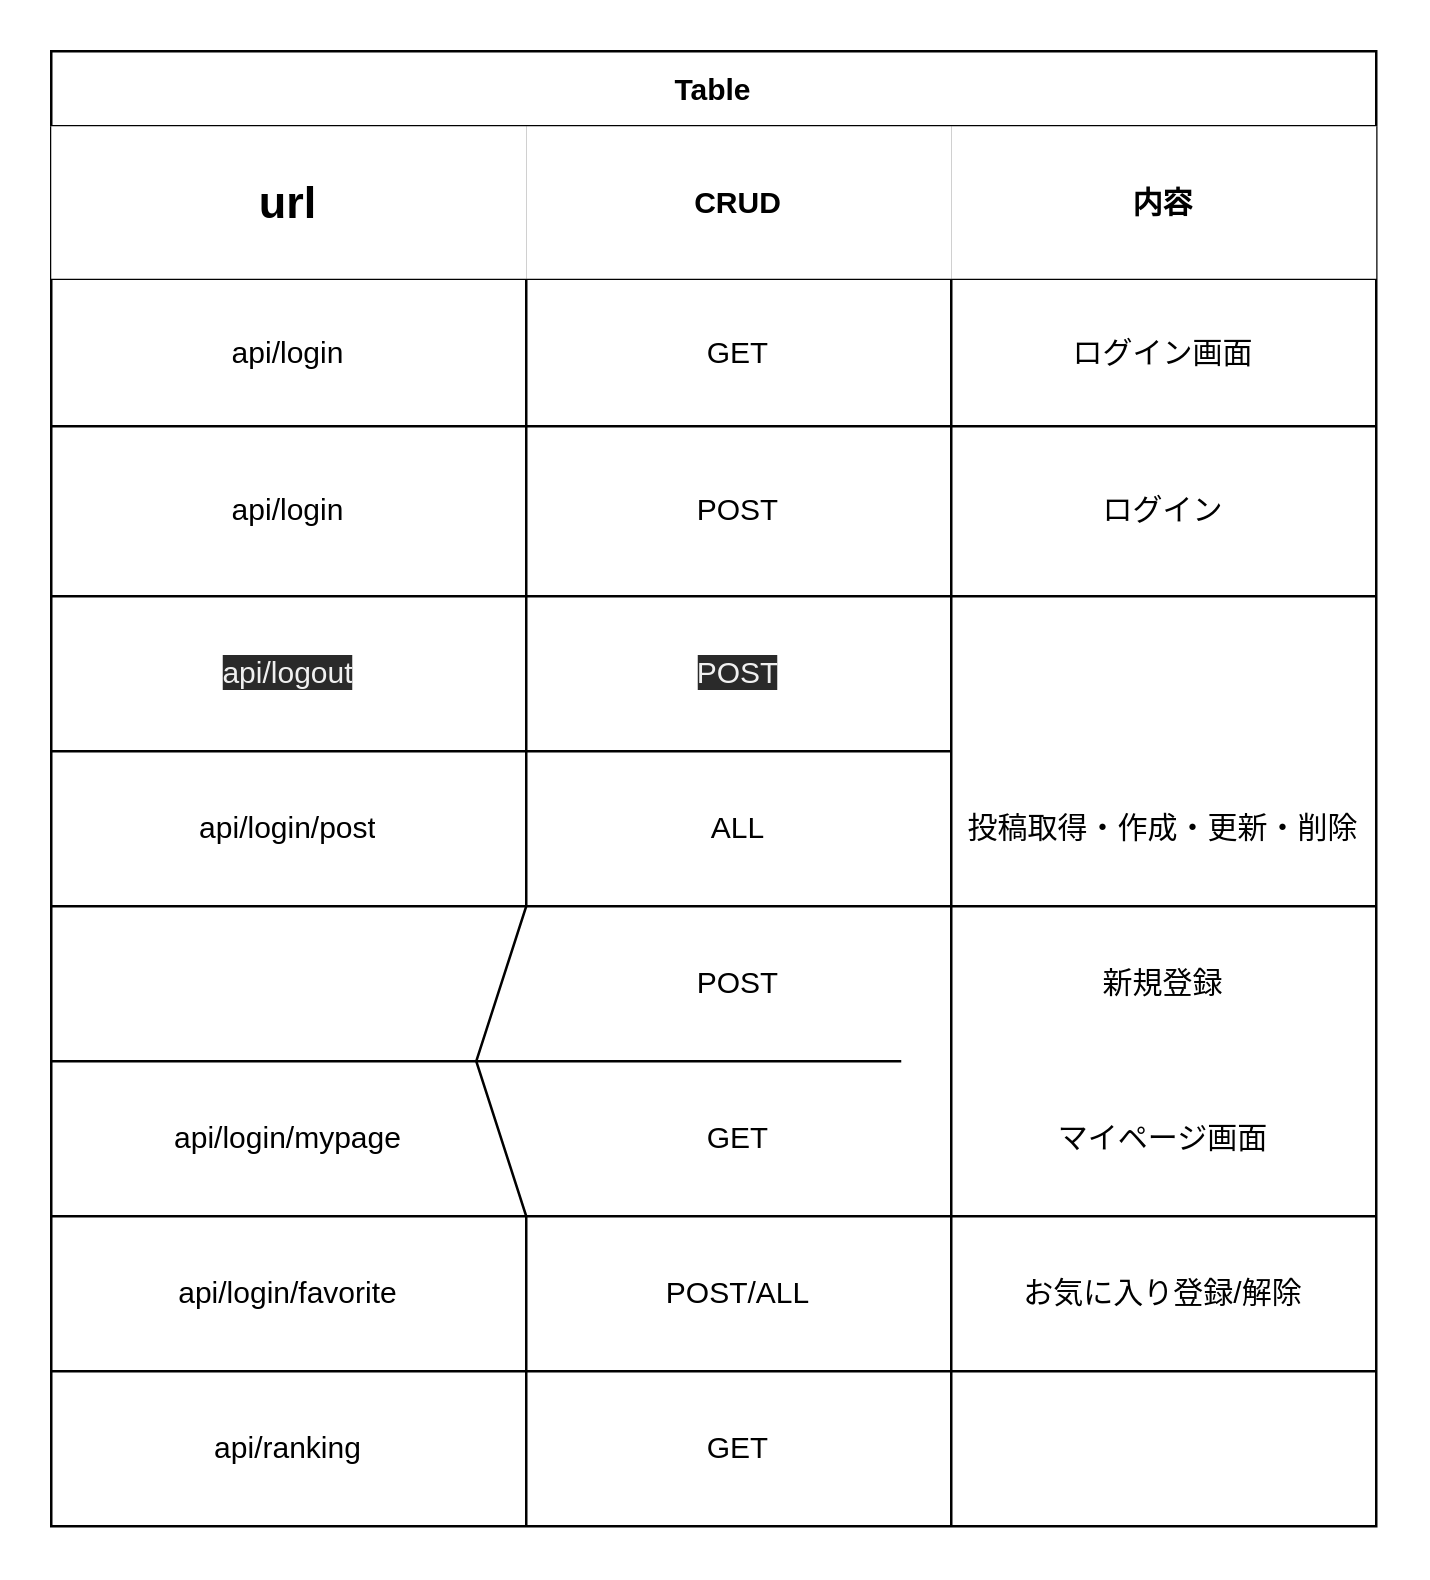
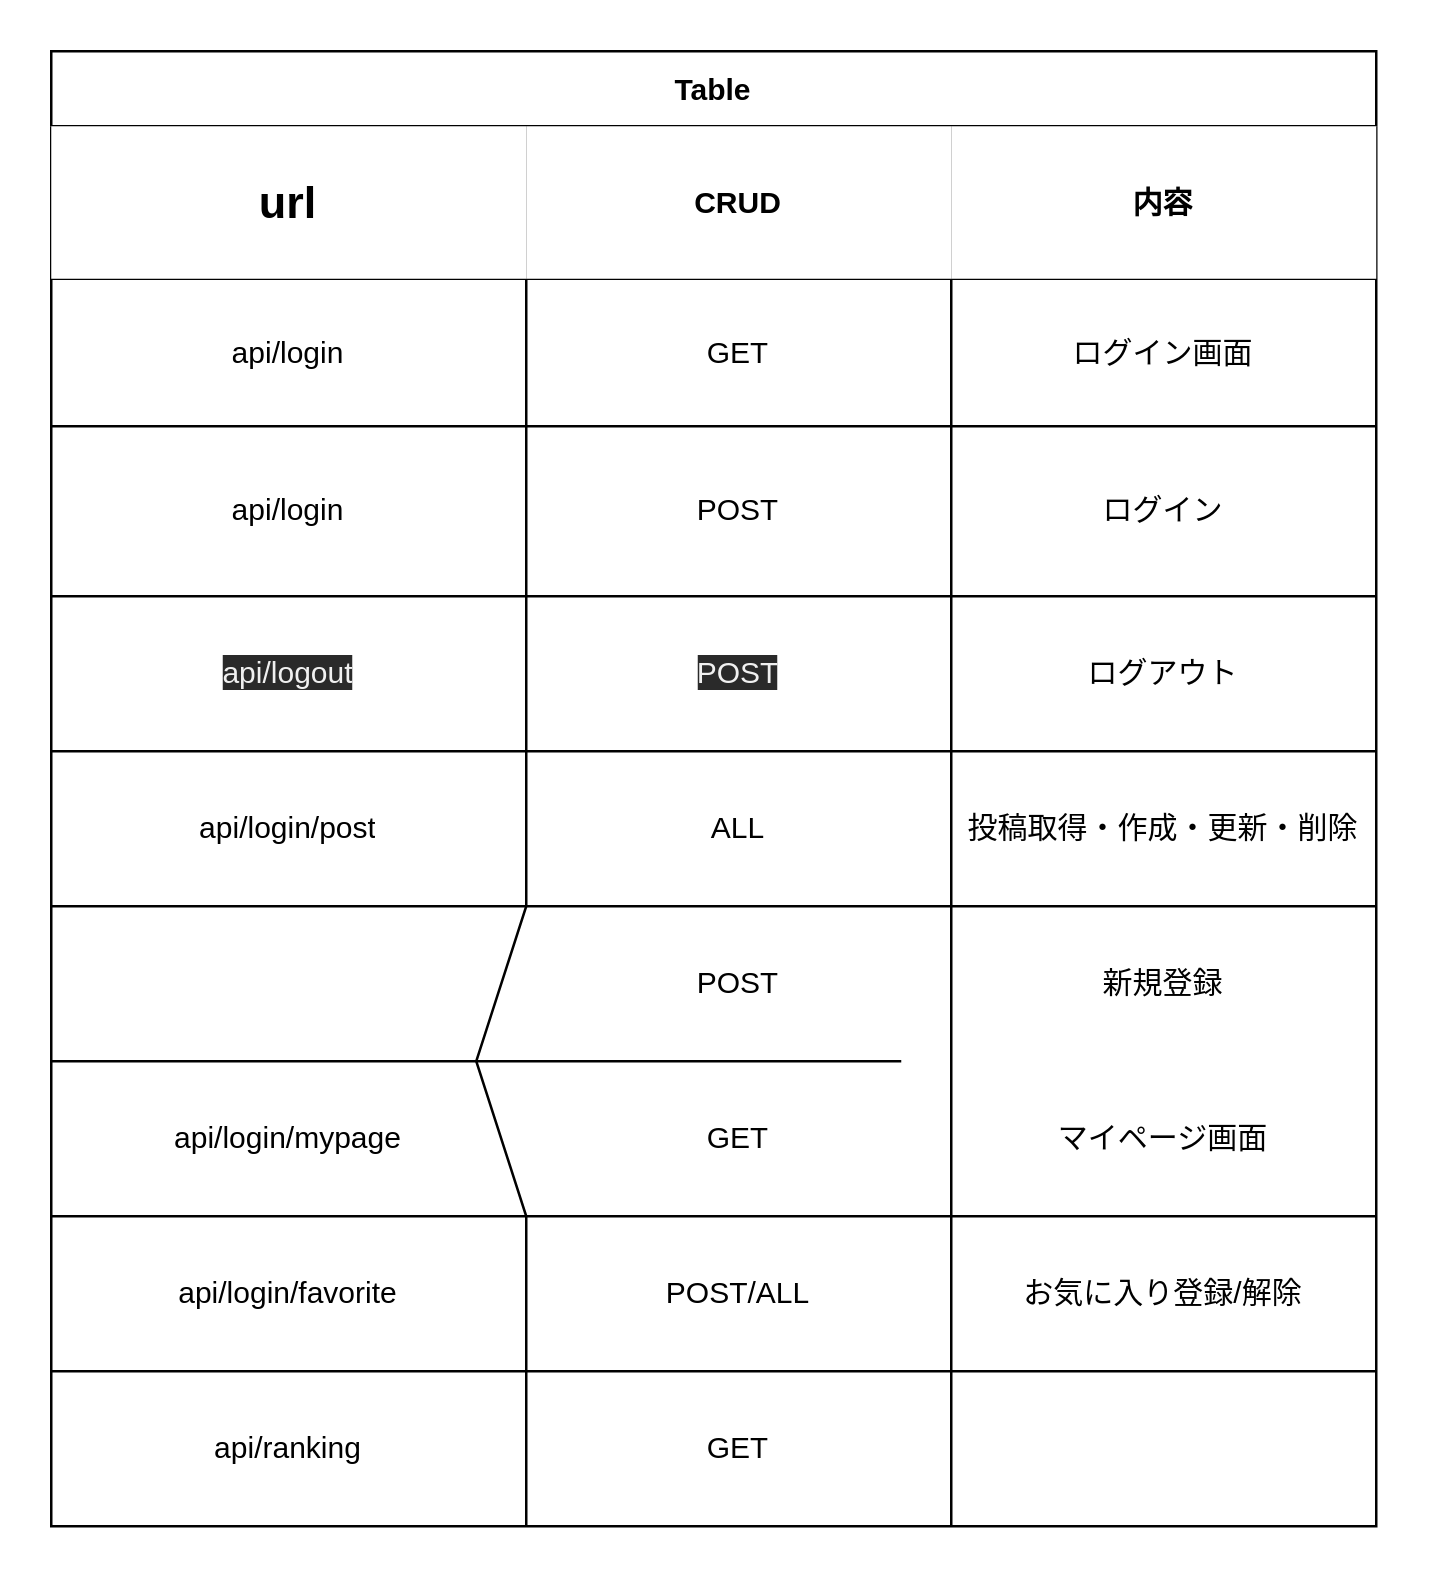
node "ログアウト": added
